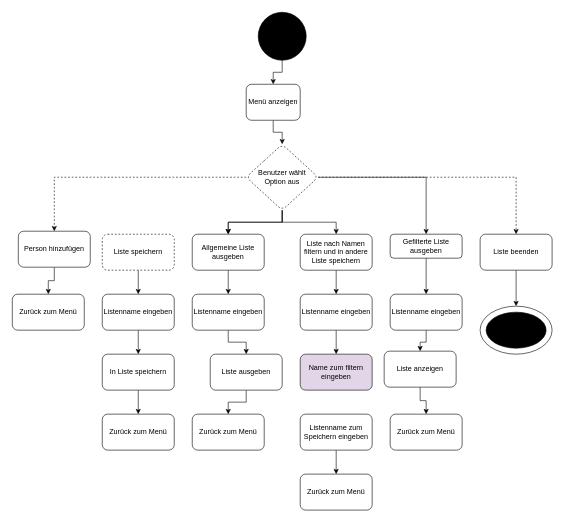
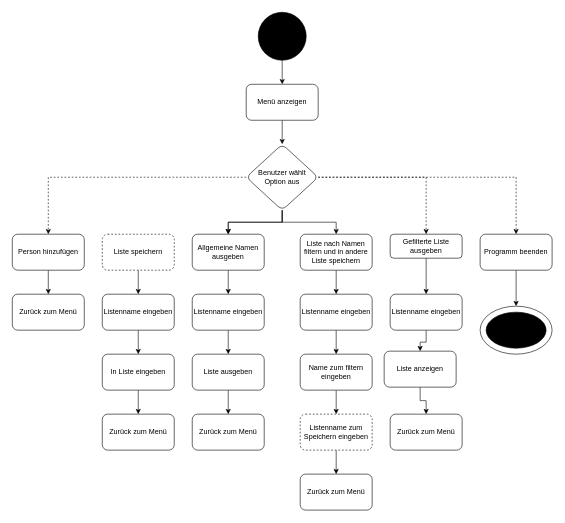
node "Menü anzeigen": size 54x36 -> 72x36
node "Benutzer wählt Option aus": style dashed -> solid
edge "Benutzer wählt Option aus" -> "Gefilterte Liste ausgeben": style solid -> dashed
node "Person hinzufügen": moved (54, 249) -> (48, 252)
node "Allgemeine Liste ausgeben": label "Allgemeine Liste ausgeben" -> "Allgemeine Namen ausgeben"
node "Liste beenden": label "Liste beenden" -> "Programm beenden"
node "In Liste speichern": label "In Liste speichern" -> "In Liste eingeben"
node "Liste ausgeben": moved (246, 372) -> (228, 372)
node "Name zum filtern eingeben": fillcolor #e1d5e7 -> #ffffff
edge "Name zum filtern eingeben" -> "Listenname zum Speichern eingeben": added
node "Listenname zum Speichern eingeben": style solid -> dashed
